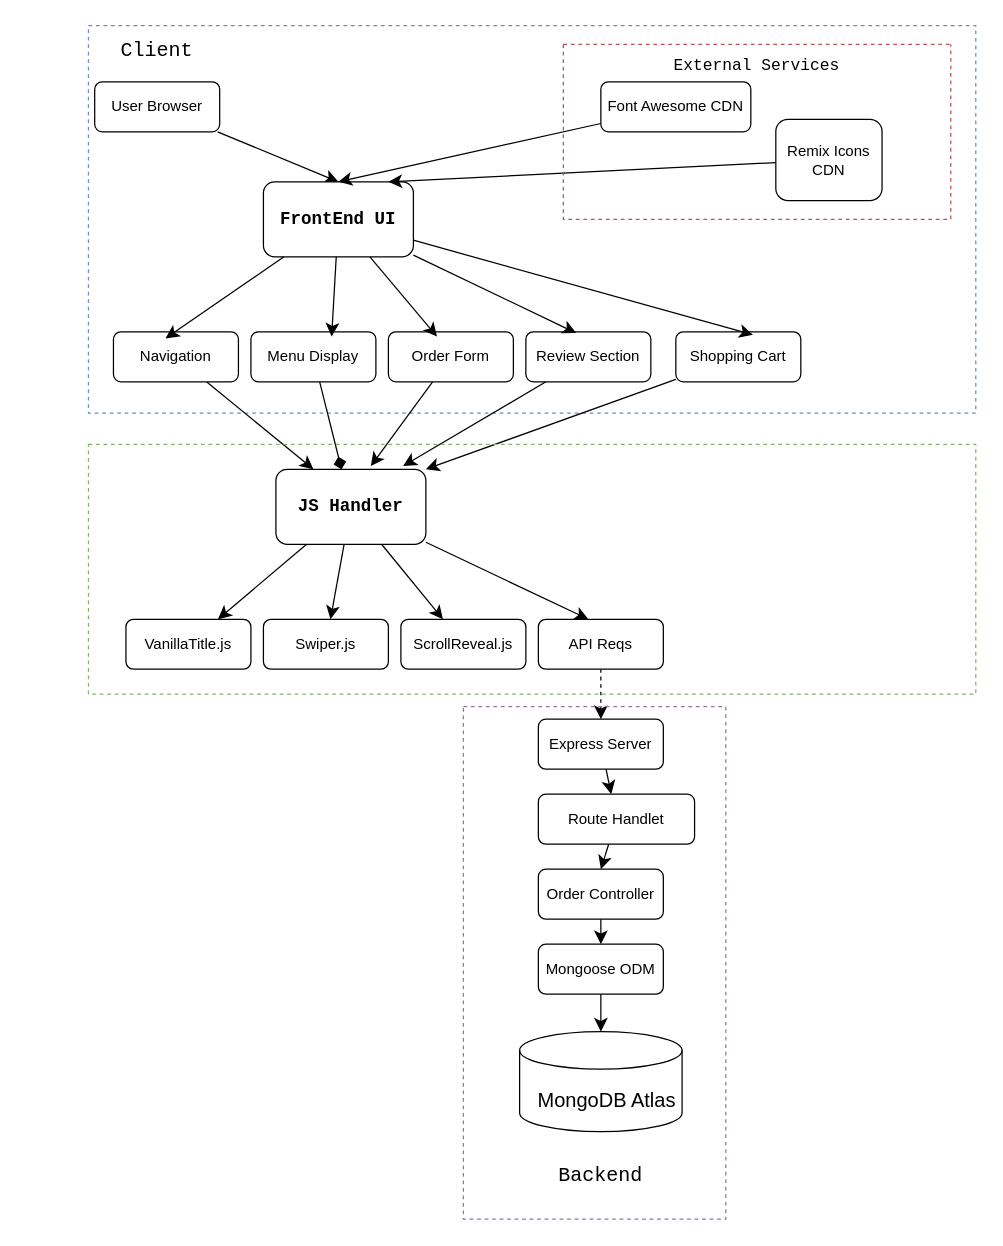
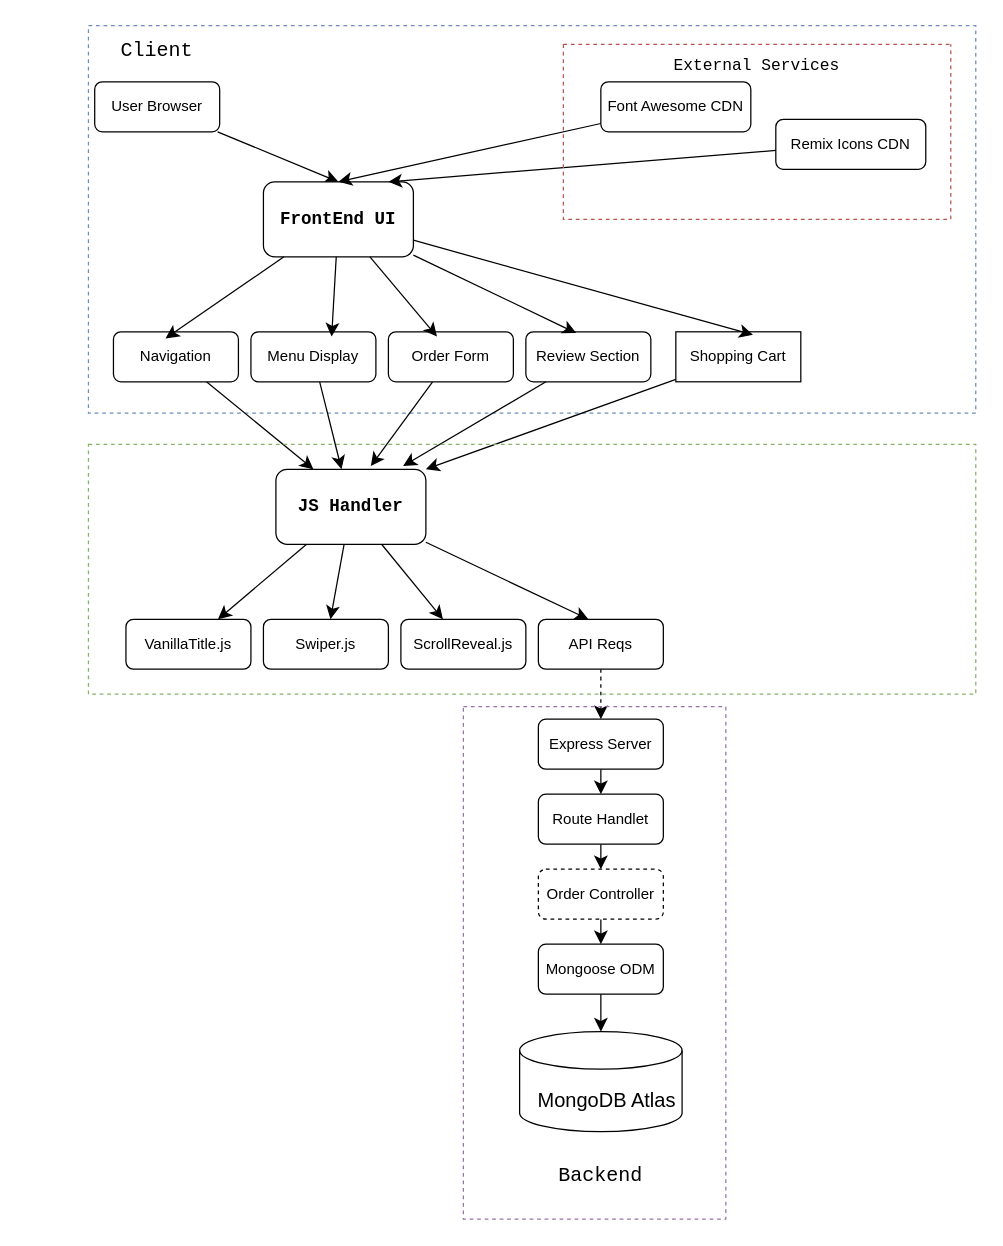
node "Remix Icons CDN": size 106x81 -> 150x50
node "Shopping Cart": shape rounded rectangle -> rectangle
edge "Menu Display" -> "JS Handler": arrowhead diamond -> classic
node "Route Handlet": size 156x50 -> 125x50
node "Order Controller": style solid -> dashed
